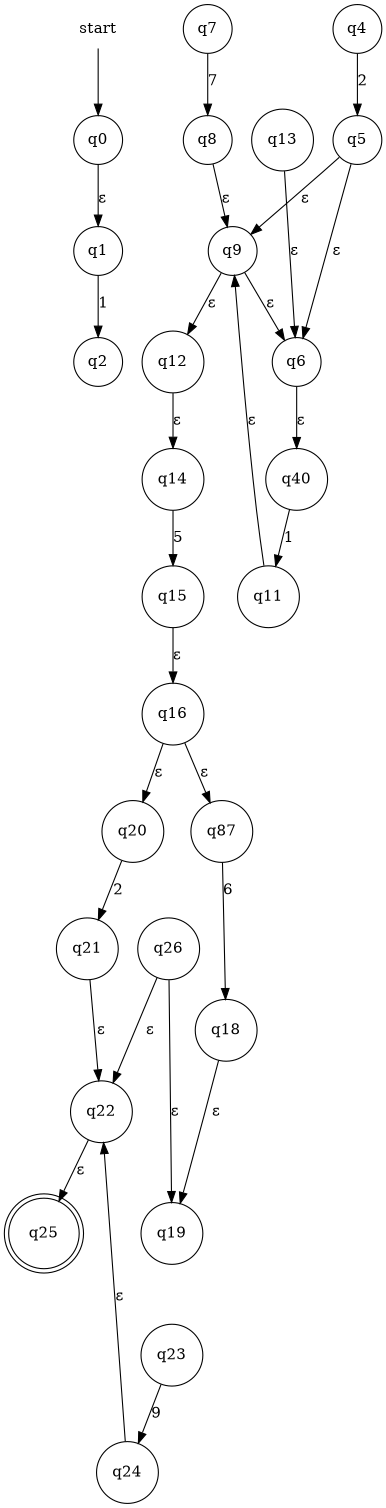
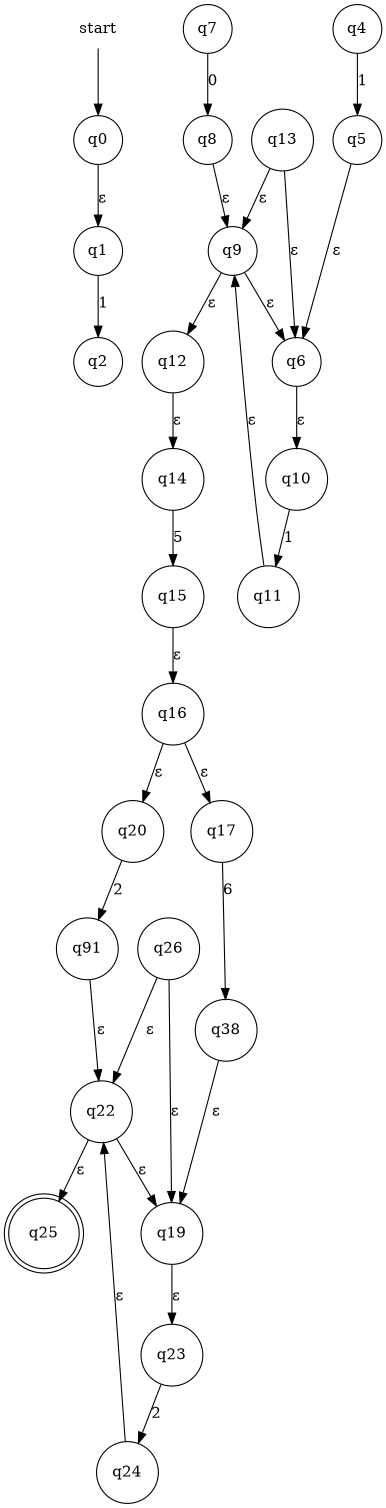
edge "q7" -> "q8": label "7" -> "0"
edge "q4" -> "q5": label "2" -> "1"
edge "q5" -> "q9": now "q13" -> "q9"
node "q40": label "q40" -> "q10"
node "q87": label "q87" -> "q17"
node "q21": label "q21" -> "q91"
node "q18": label "q18" -> "q38"
edge "q22" -> "q19": added, label "ε"
edge "q19" -> "q23": added, label "ε"
edge "q23" -> "q24": label "9" -> "2"
